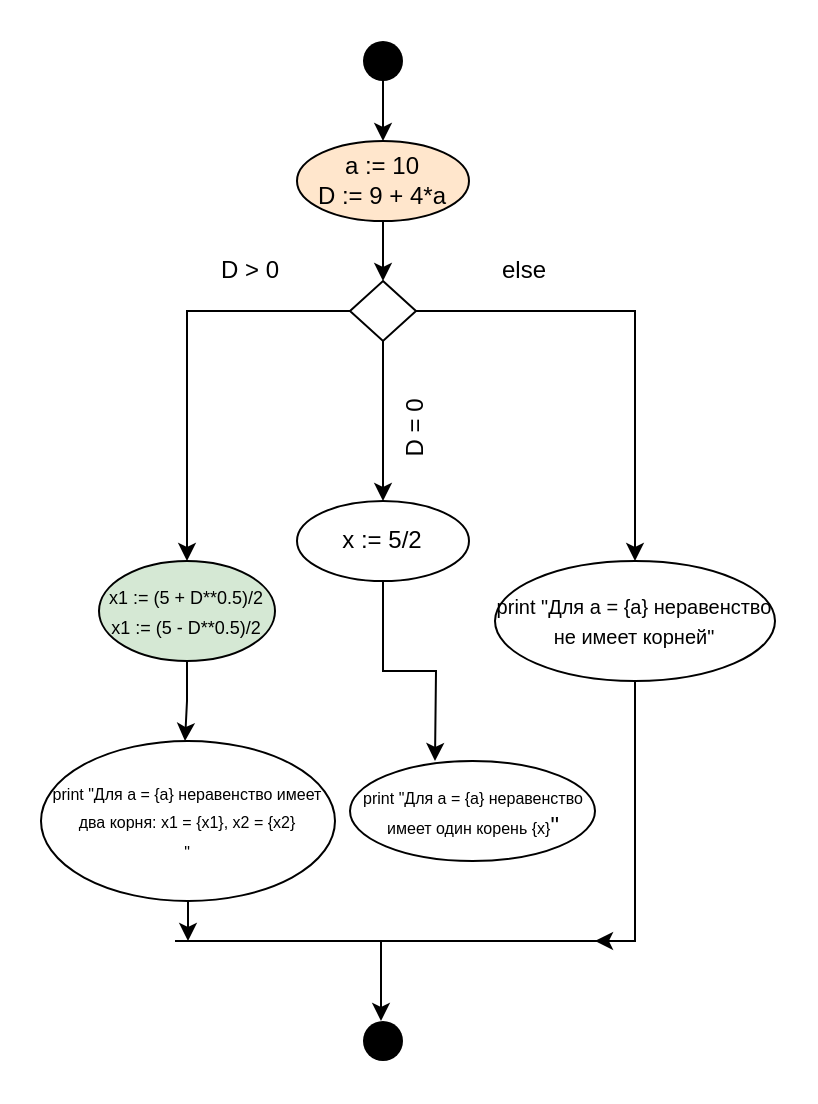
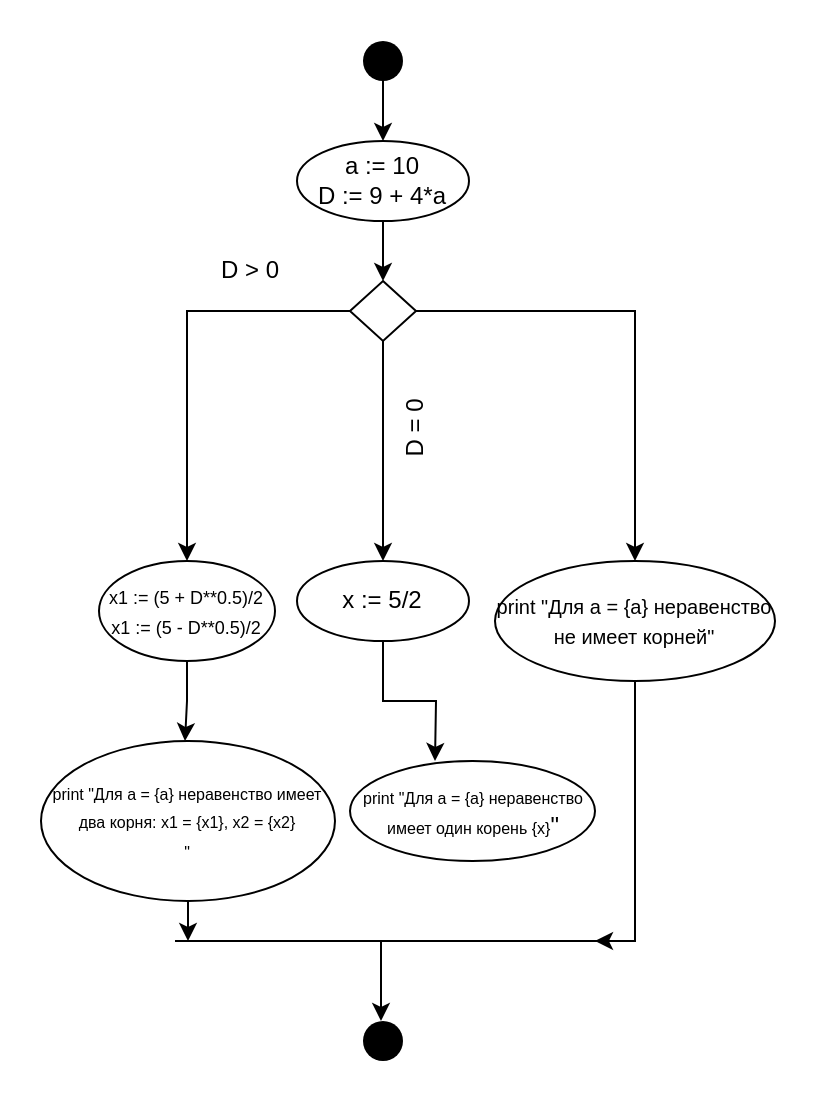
node "a := 10 D := 9 + 4*a": fillcolor #ffe6cc -> #ffffff
node "else": removed
node "x := 5/2": moved (383, 541) -> (383, 601)
node "x1 := (5 + D**0.5)/2 x1 := (5 - D**0.5)/2": fillcolor #d5e8d4 -> #ffffff
